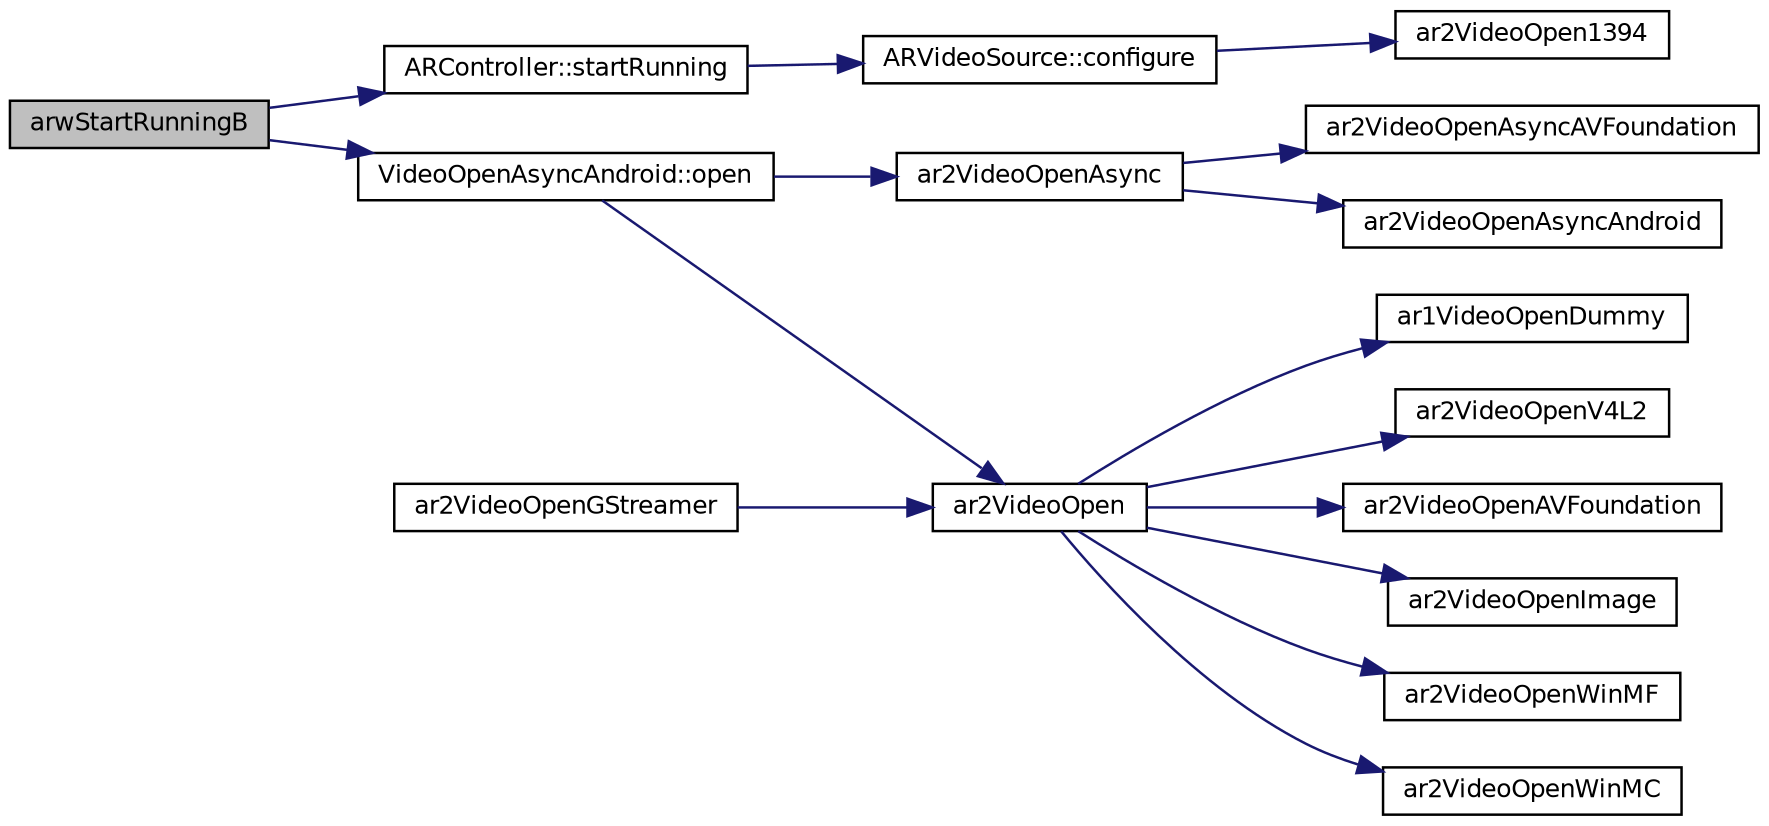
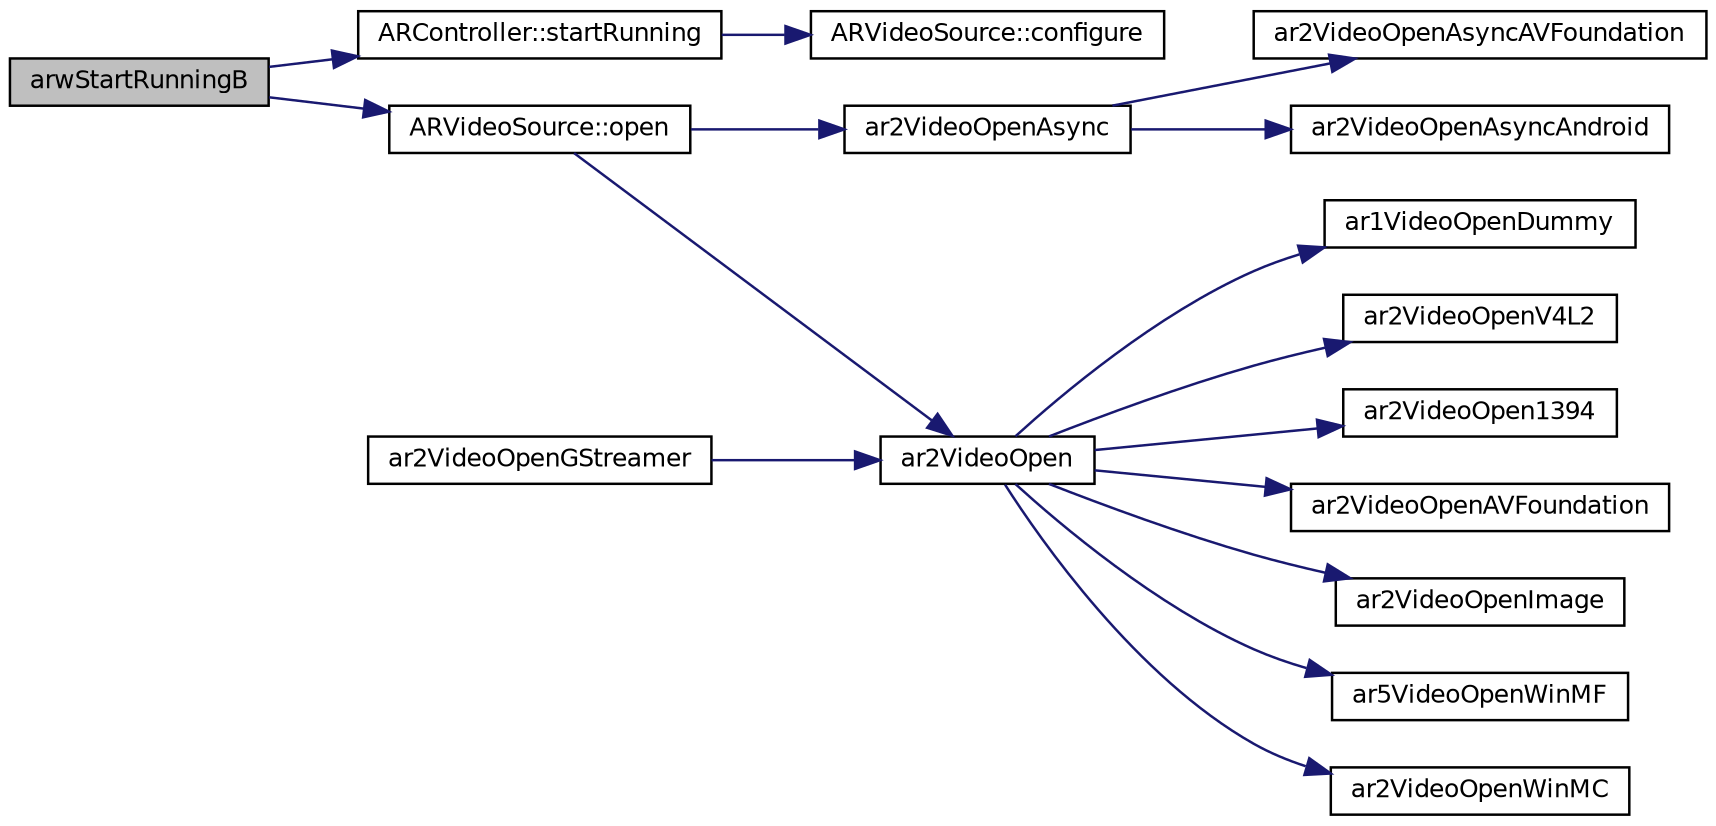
edge "ARVideoSource::configure" -> "ar2VideoOpen1394": now "ar2VideoOpen" -> "ar2VideoOpen1394"
node "VideoOpenAsyncAndroid::open": label "VideoOpenAsyncAndroid::open" -> "ARVideoSource::open"
node "ar2VideoOpenWinMF": label "ar2VideoOpenWinMF" -> "ar5VideoOpenWinMF"
